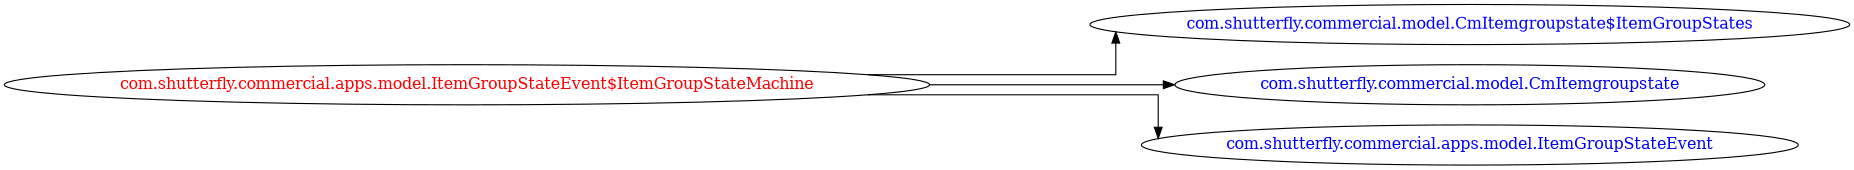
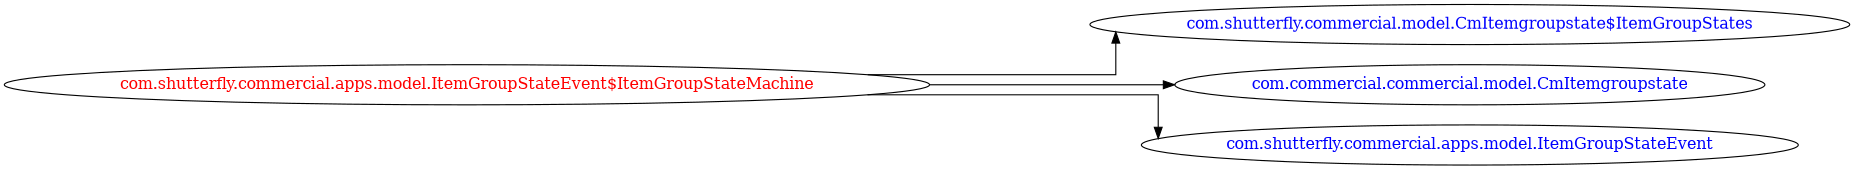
node "com.shutterfly.commercial.model.CmItemgroupstate": label "com.shutterfly.commercial.model.CmItemgroupstate" -> "com.commercial.commercial.model.CmItemgroupstate"
